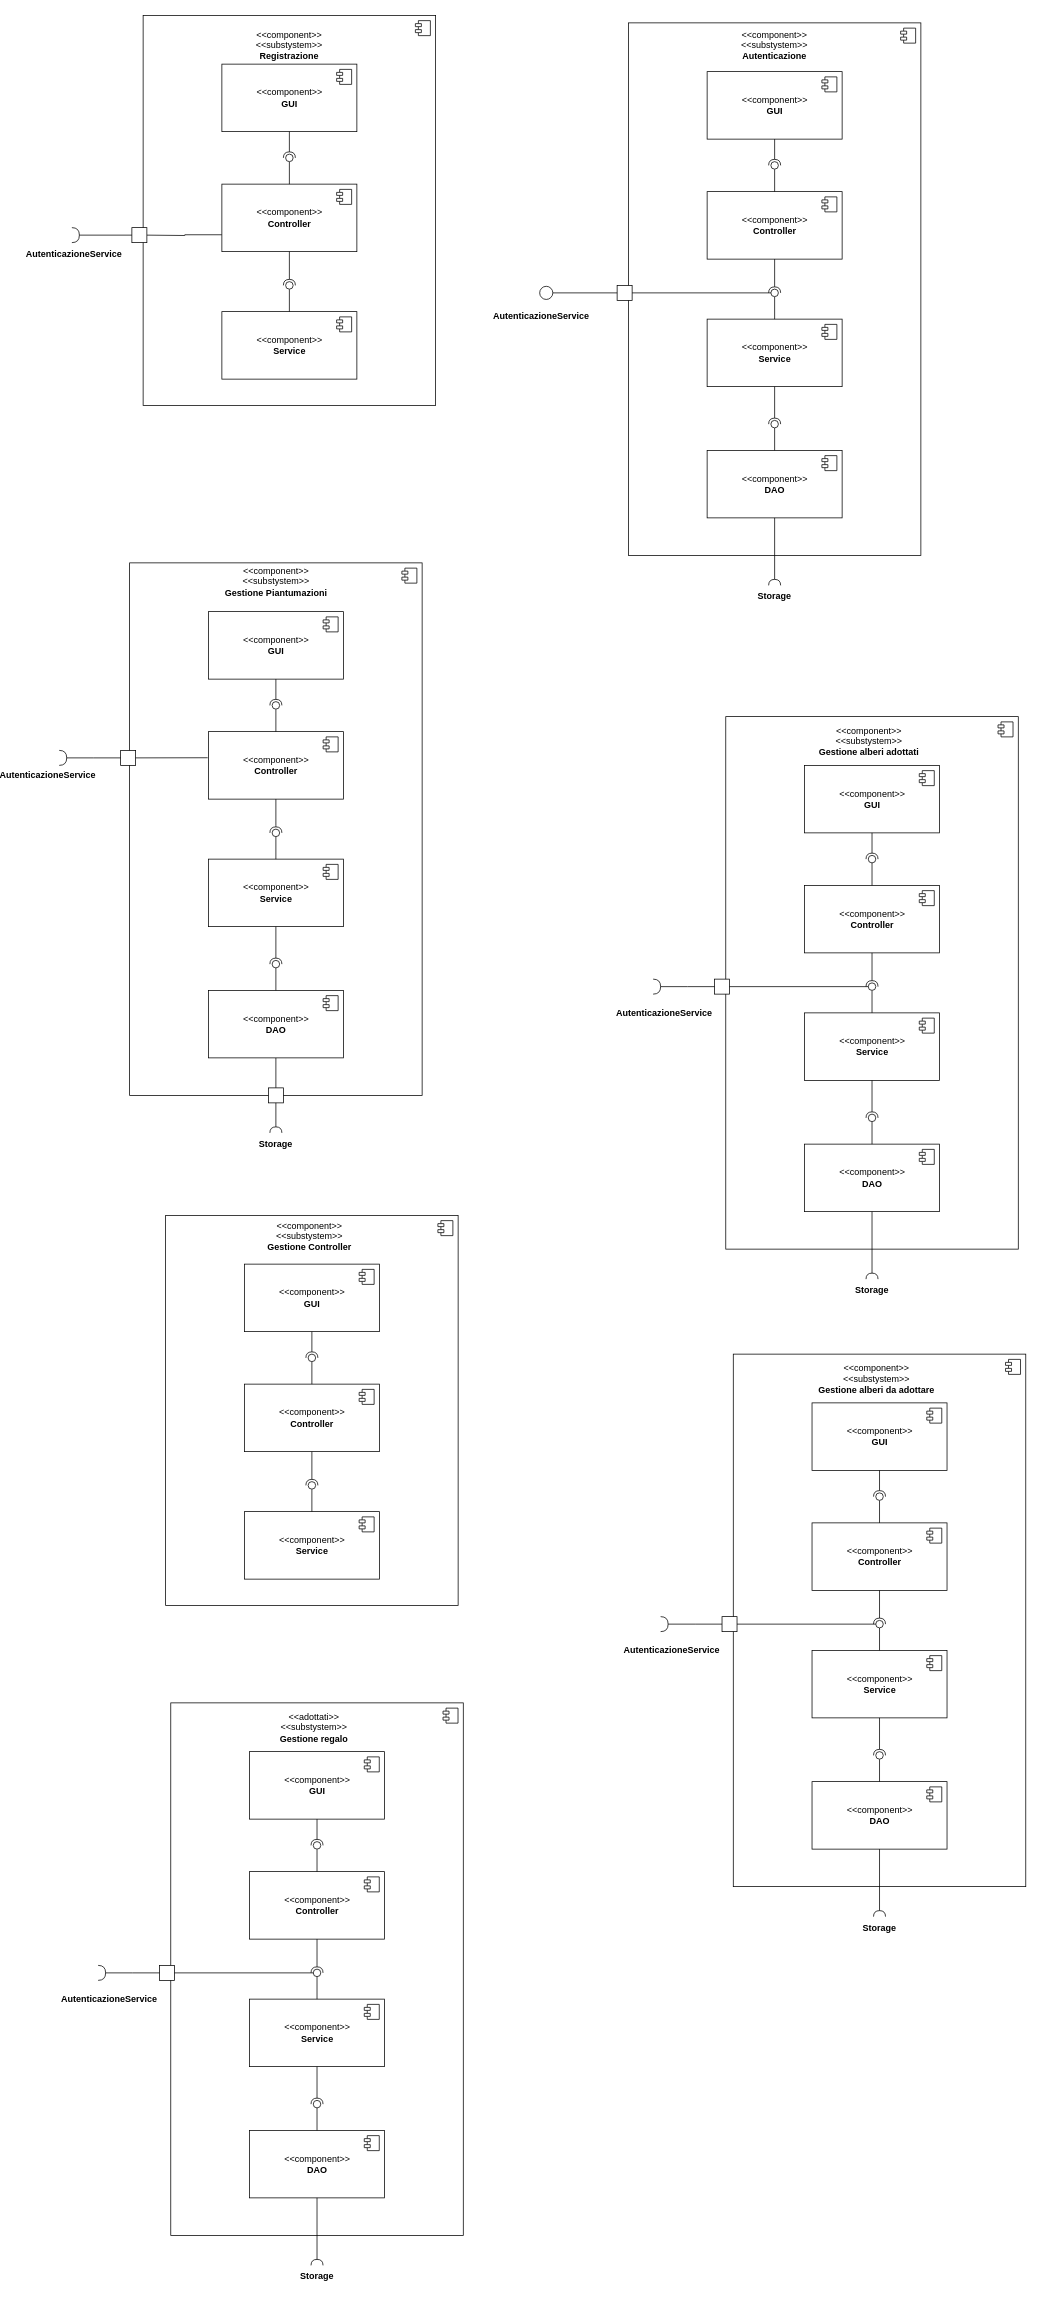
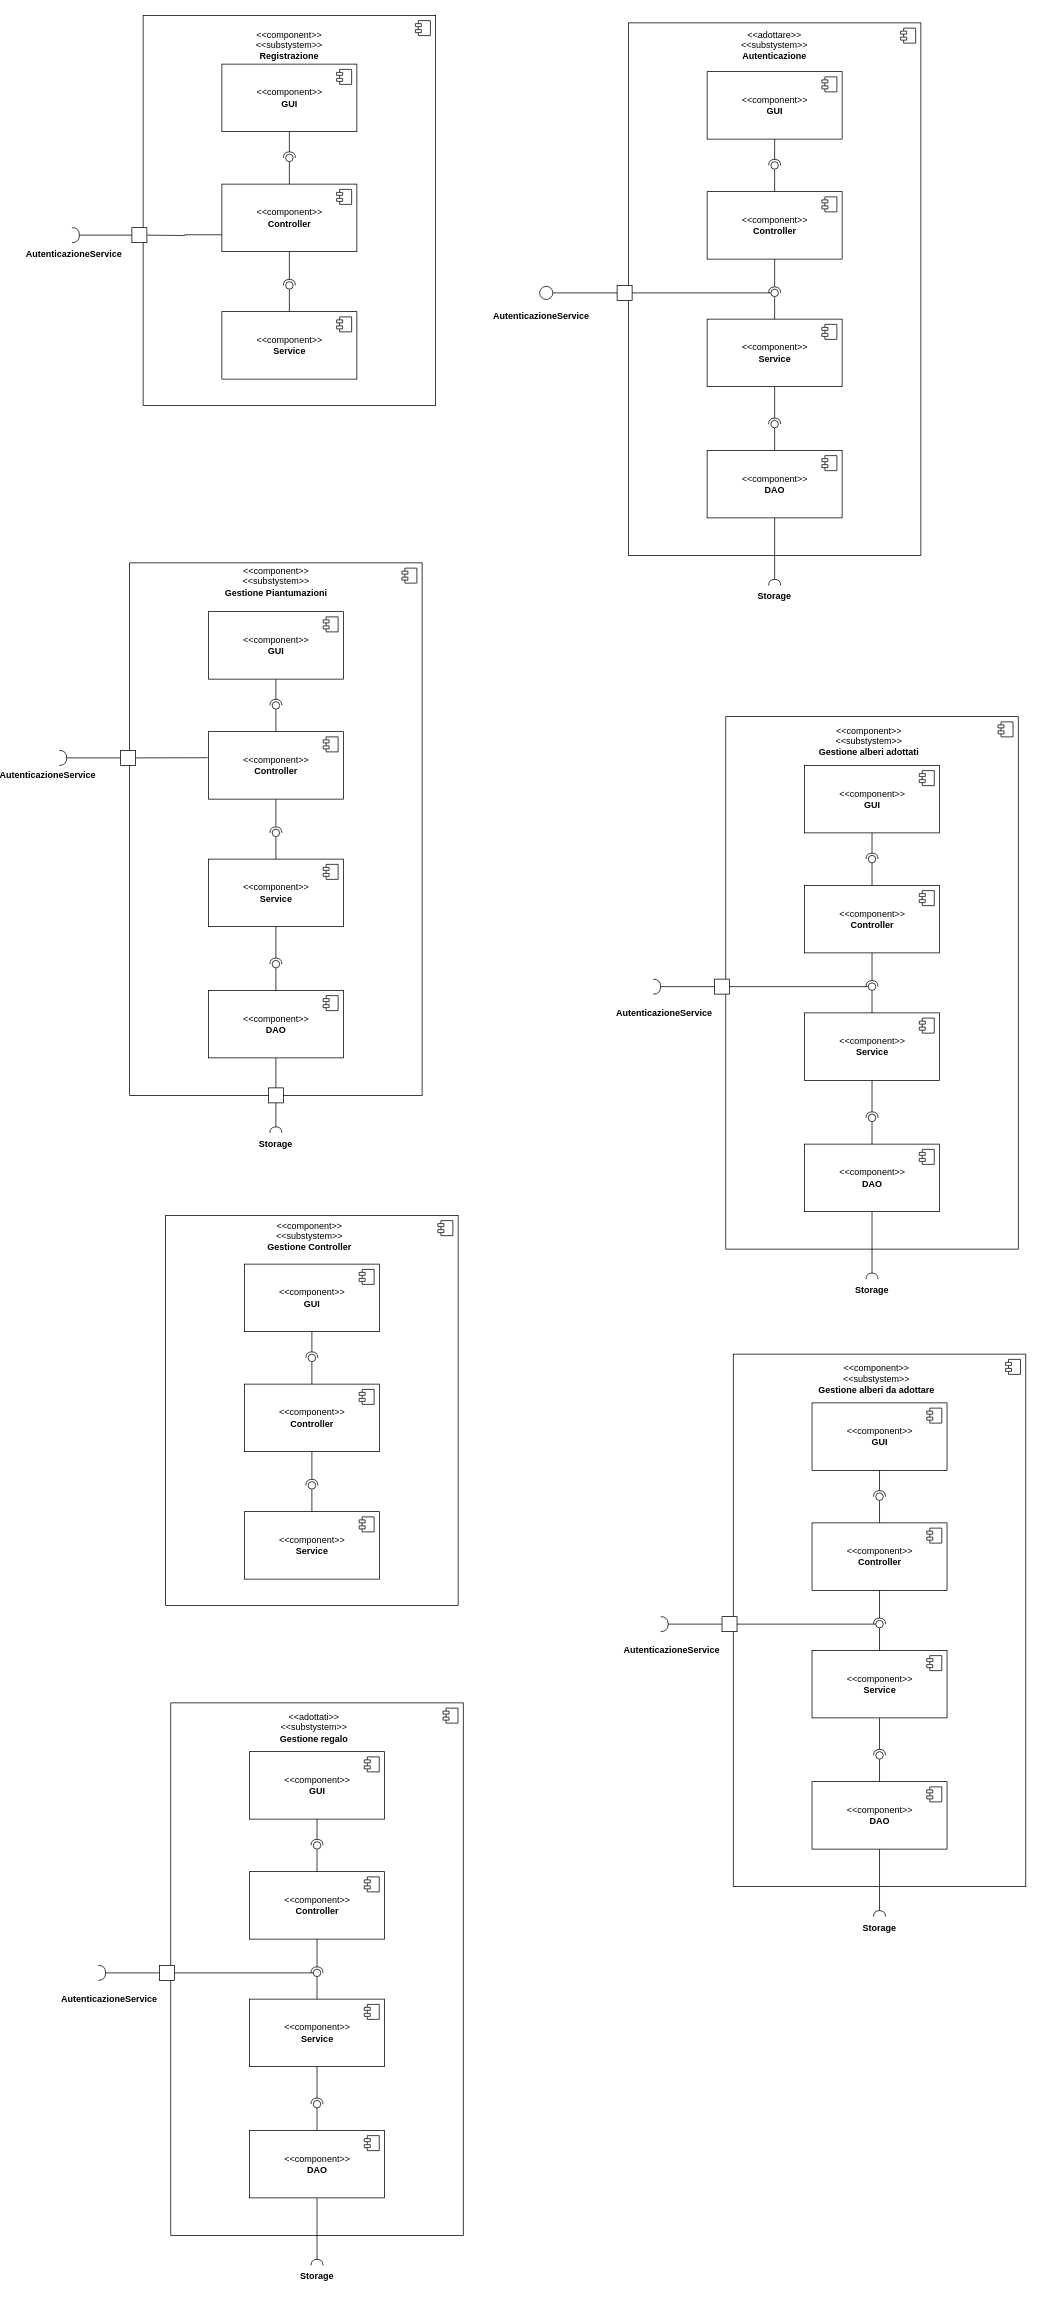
node "<<component>> <<substystem>> Autenticazione": label "<<component>> <<substystem>> Autenticazione" -> "<<adottare>> <<substystem>> Autenticazione"
